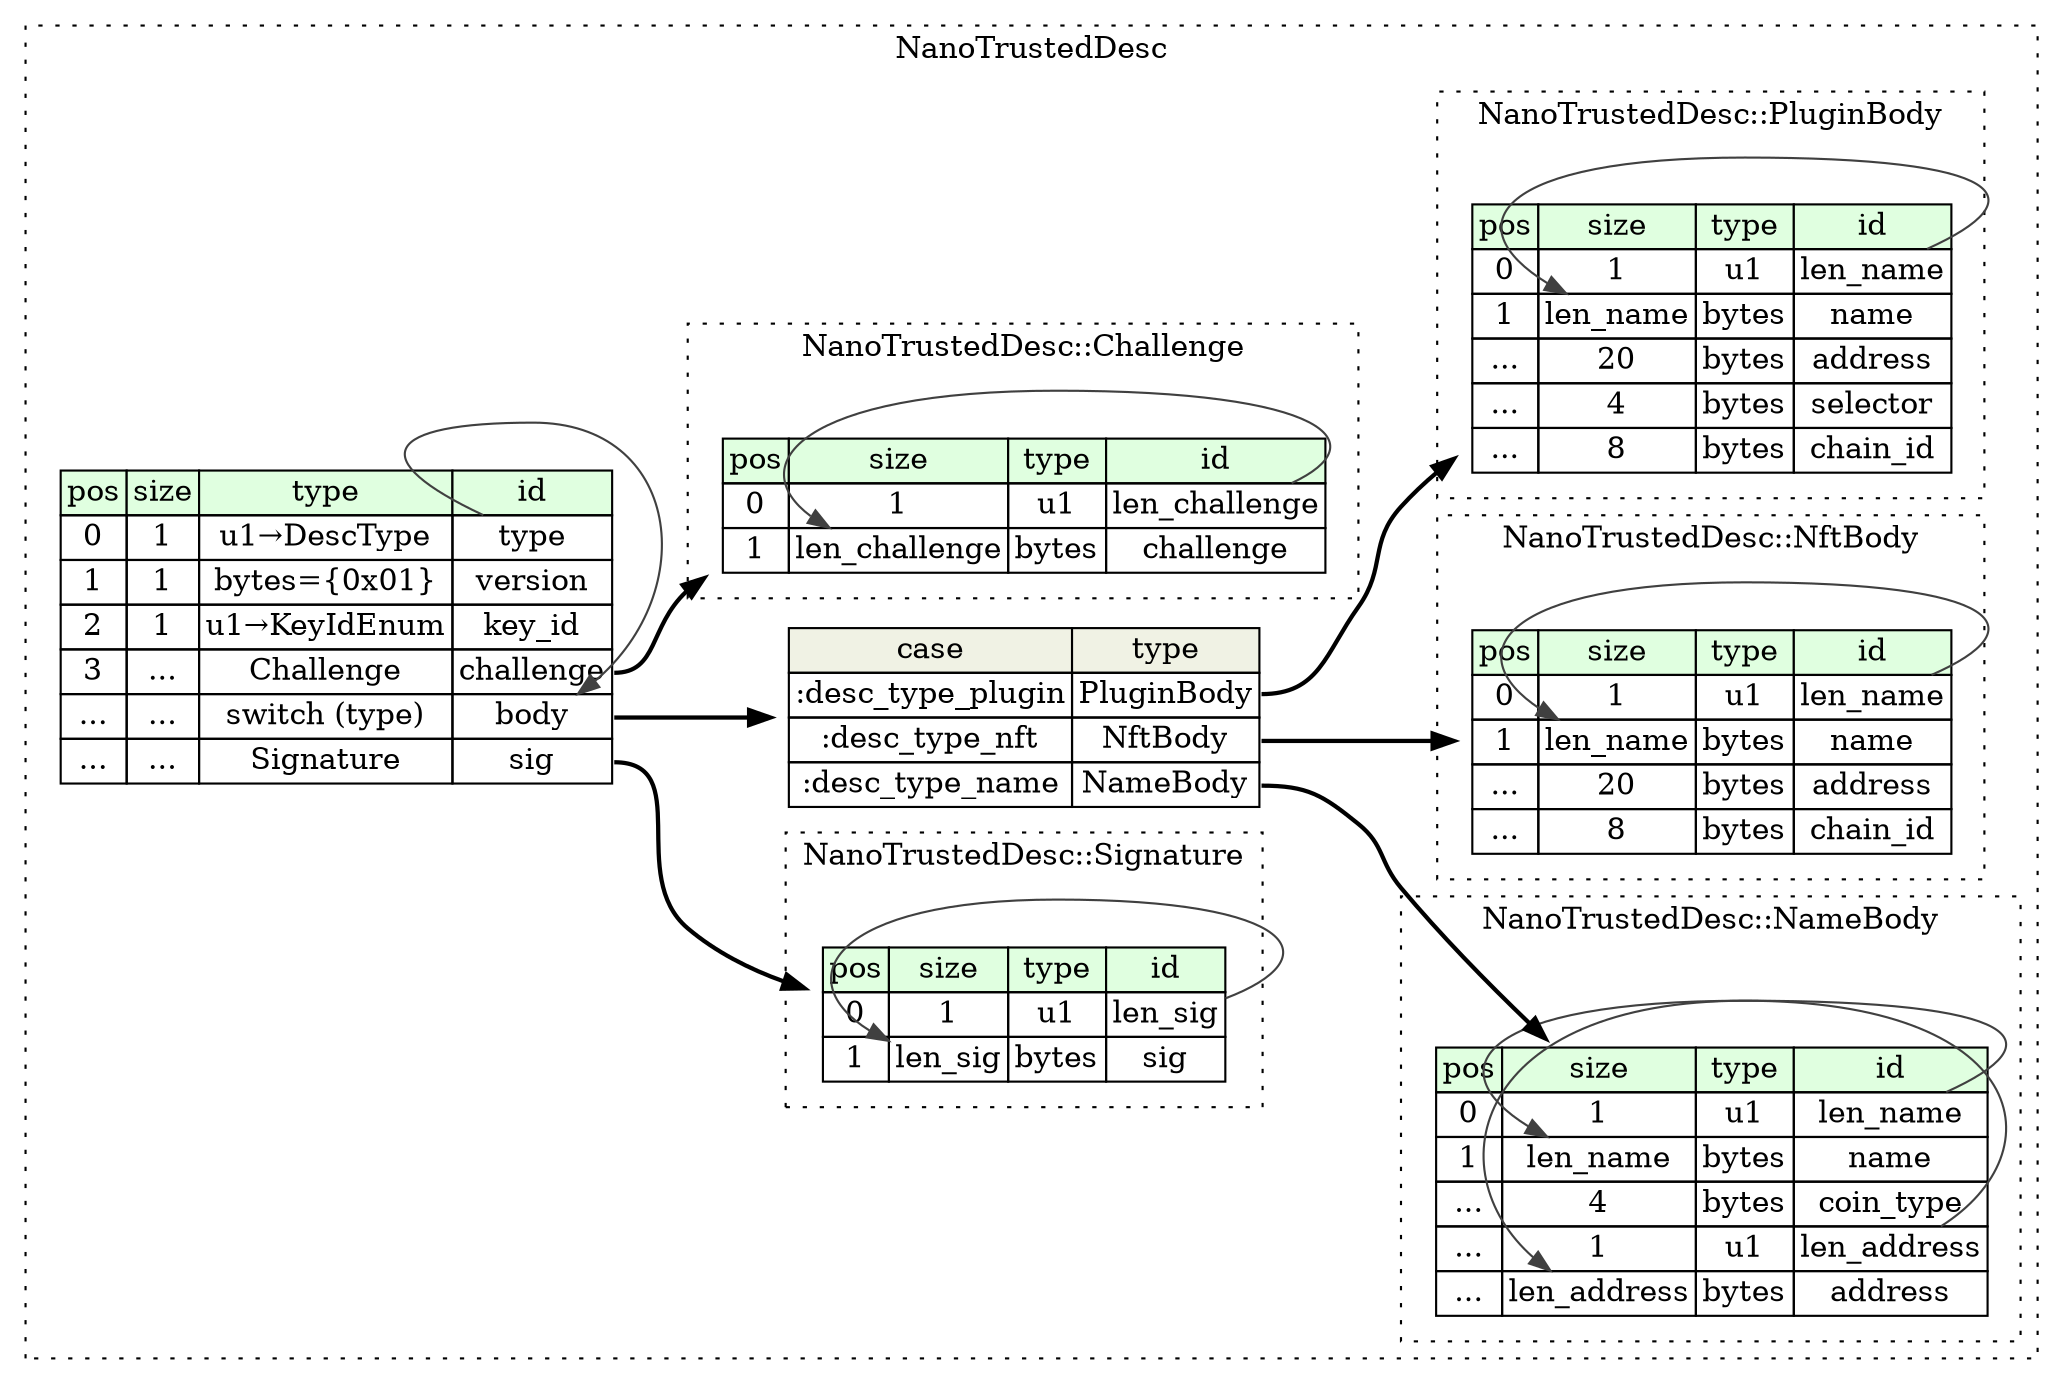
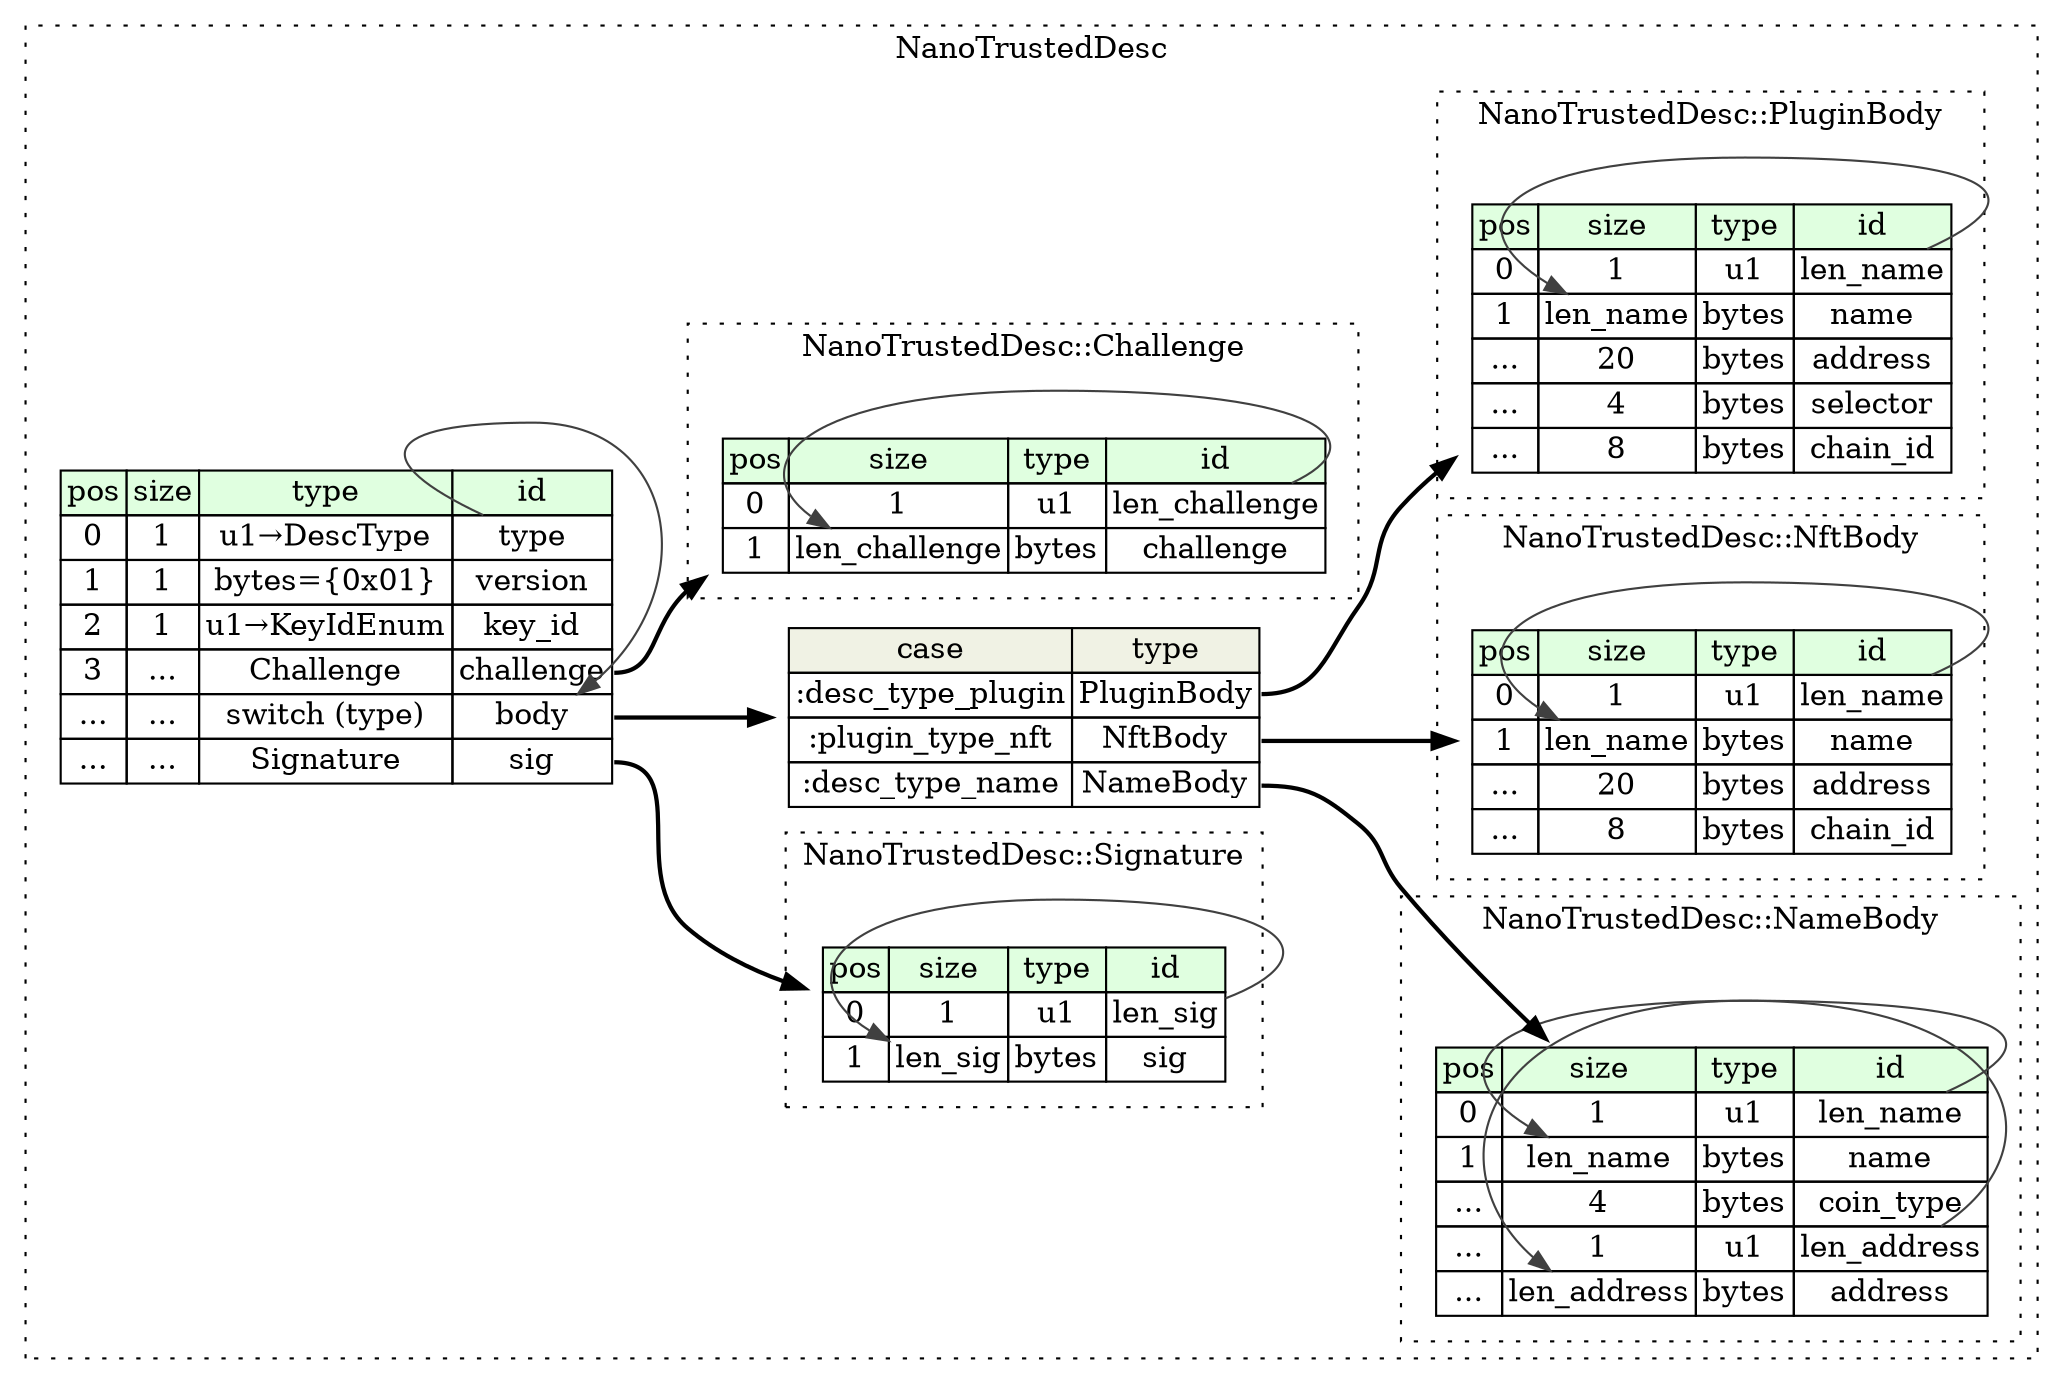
node "case": text ":desc_type_nft" -> ":plugin_type_nft"
